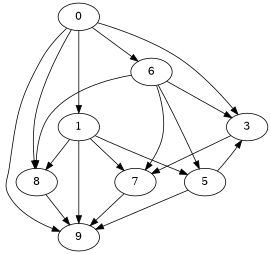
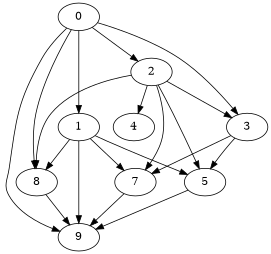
node "6": label "6" -> "2"
node "4": added
edge "5" -> "3": reversed
